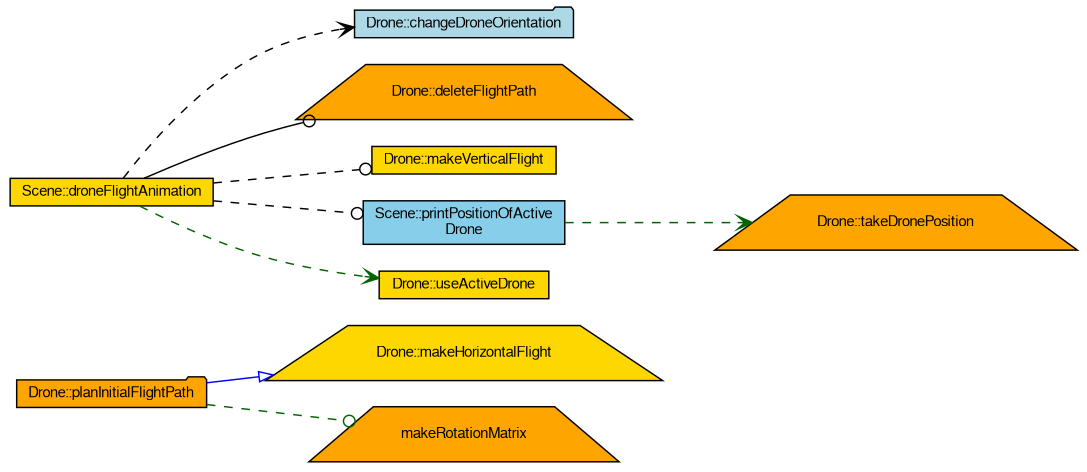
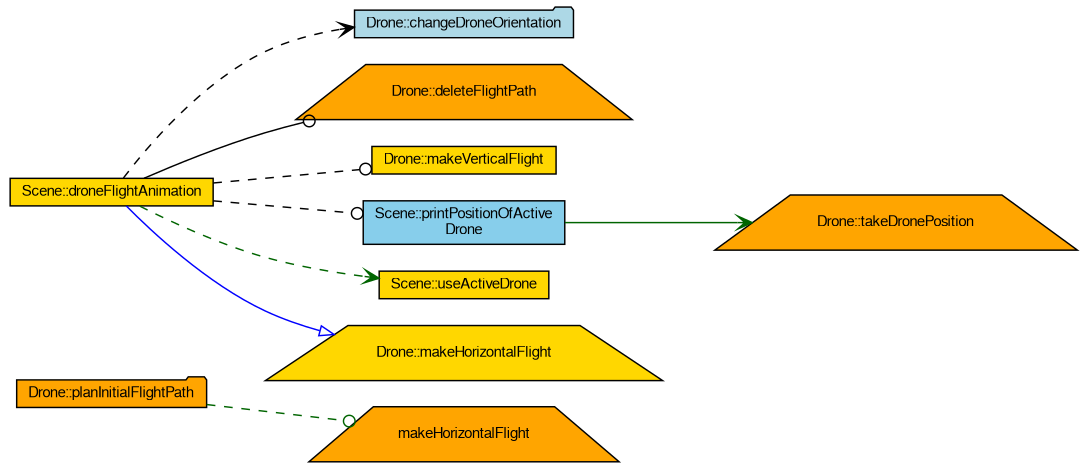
edge "Scene::printPositionOfActive Drone" -> "Drone::takeDronePosition": style dashed -> solid
node "Drone::useActiveDrone": label "Drone::useActiveDrone" -> "Scene::useActiveDrone"
edge "Drone::planInitialFlightPath" -> "Drone::makeHorizontalFlight": now "Scene::droneFlightAnimation" -> "Drone::makeHorizontalFlight"
node "makeRotationMatrix": label "makeRotationMatrix" -> "makeHorizontalFlight"
